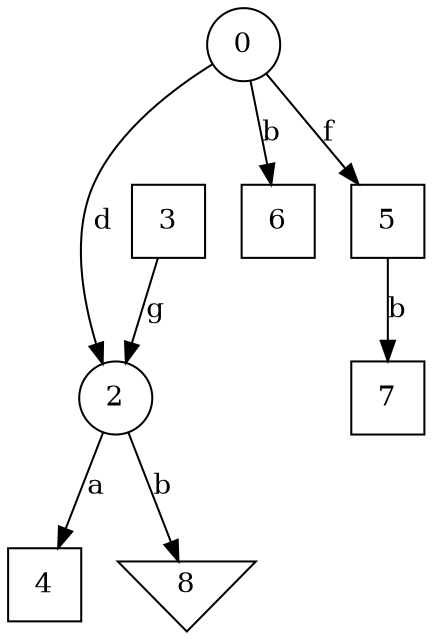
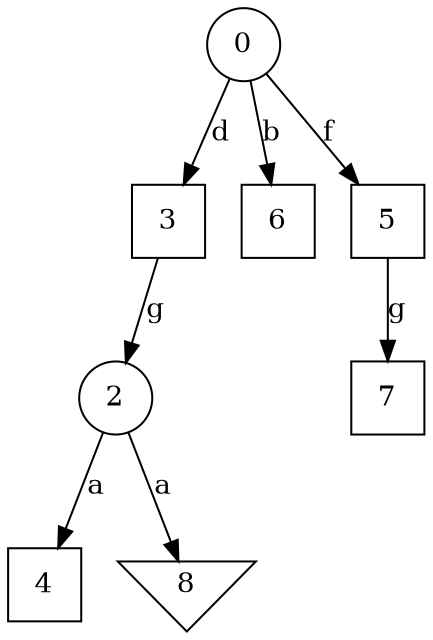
edge "0" -> "2": now "0" -> "3"
edge "5" -> "7": label "b" -> "g"
edge "2" -> "8": label "b" -> "a"
